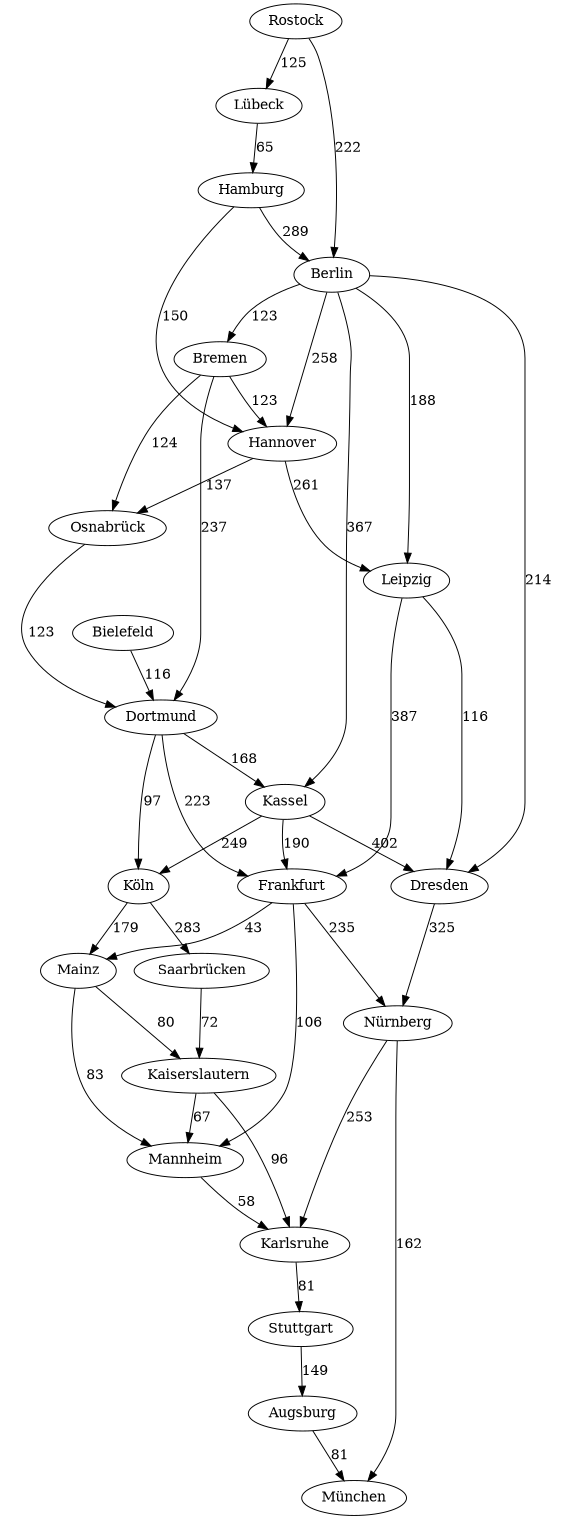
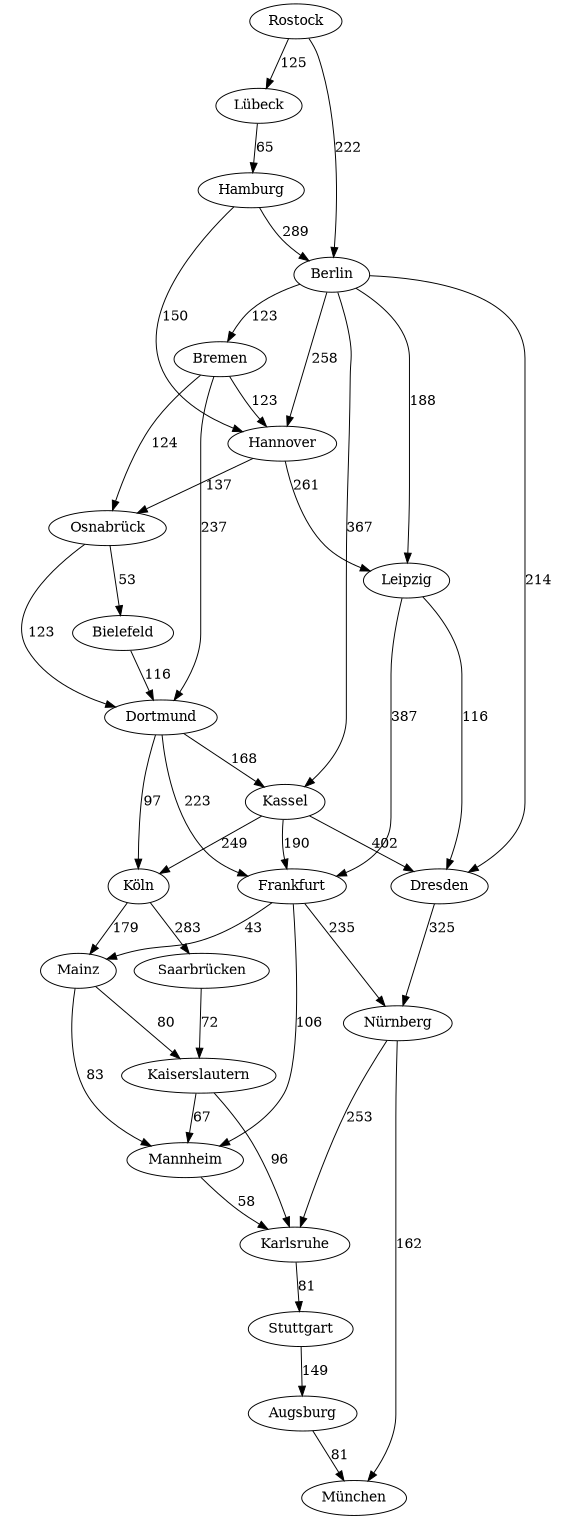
edge "Osnabrück" -> "Bielefeld": added, label "53"
